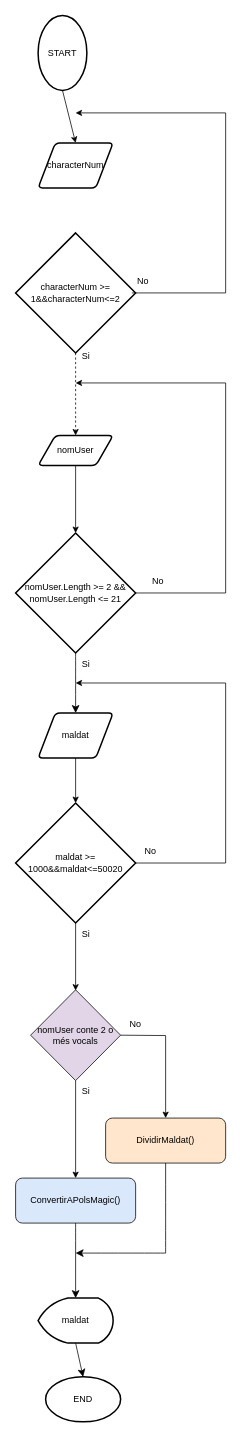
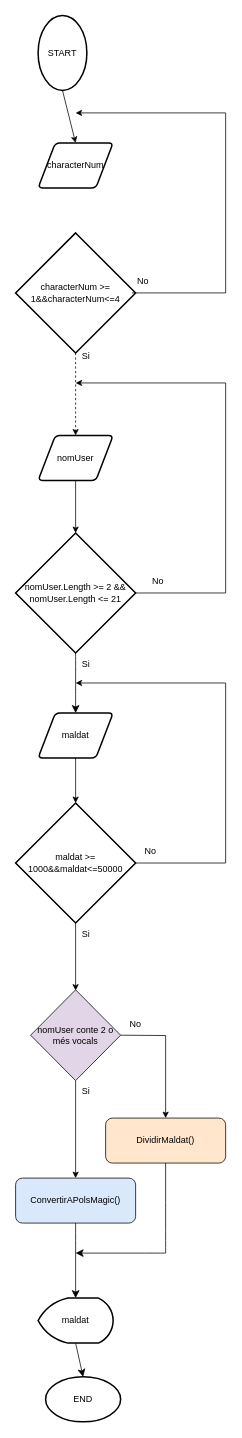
node "characterNum >= 1&&characterNum<=2": label "characterNum >= 1&&characterNum<=2" -> "characterNum >= 1&&characterNum<=4"
node "nomUser": size 75x30 -> 75x45
node "maldat >= 1000&&maldat<=50020": label "maldat >= 1000&&maldat<=50020" -> "maldat >= 1000&&maldat<=50000"
